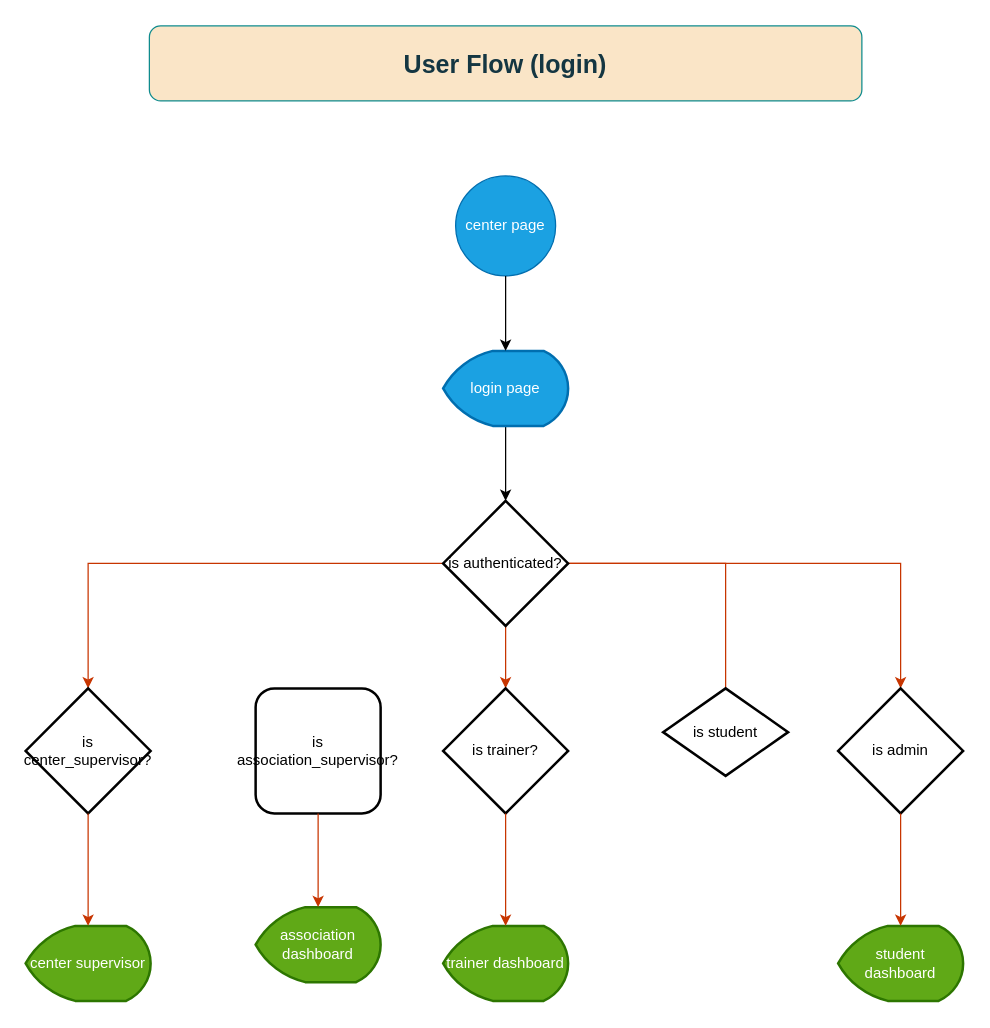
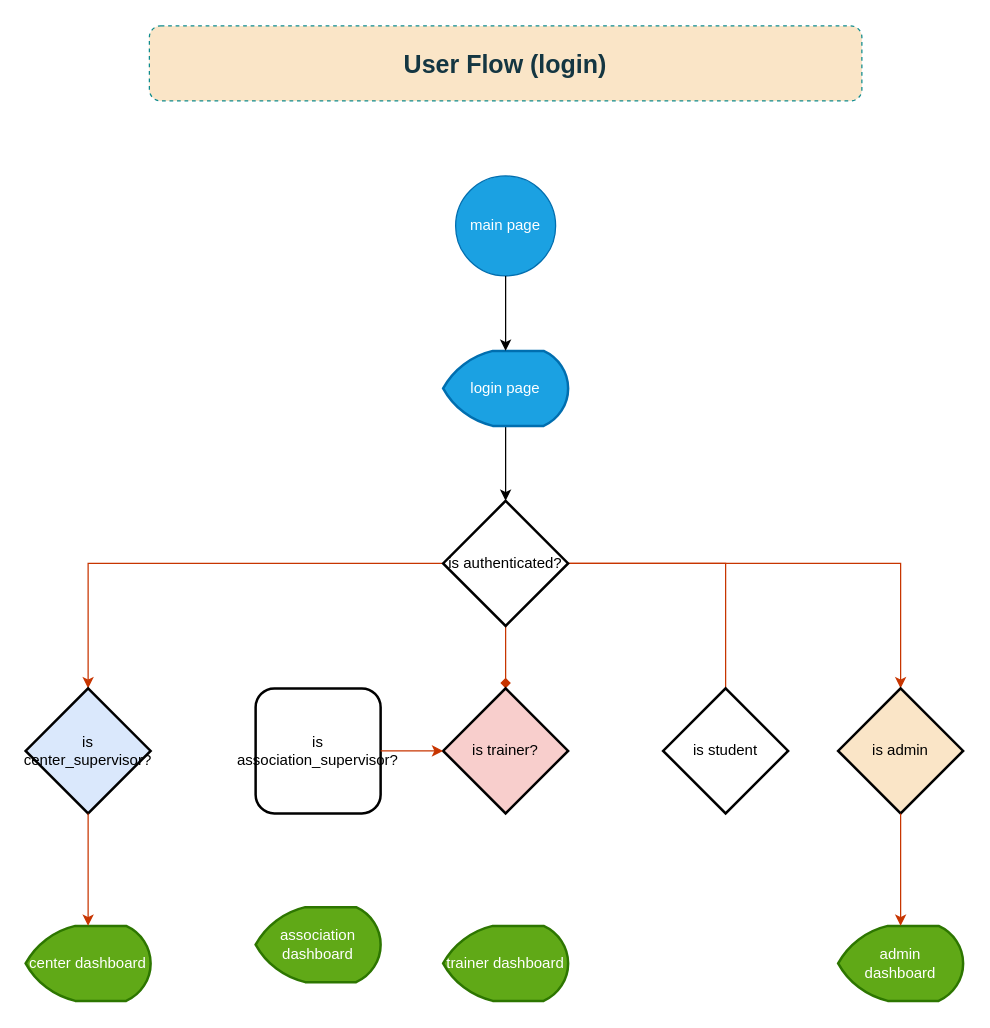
node "User Flow (login)": style solid -> dashed
node "center page": label "center page" -> "main page"
edge "is authenticated?" -> "is trainer?": arrowhead classic -> diamond
node "is student": size 125x88 -> 125x125
node "is center_supervisor?": fillcolor #ffffff -> #dae8fc
node "is trainer?": fillcolor #ffffff -> #f8cecc
node "is admin": fillcolor #ffffff -> #fae5c7
edge "is association_supervisor?" -> "association dashboard": now "is association_supervisor?" -> "is trainer?"
edge "is trainer?" -> "trainer dashboard": removed
node "center supervisor": label "center supervisor" -> "center dashboard"
node "student dashboard": label "student dashboard" -> "admin dashboard"
